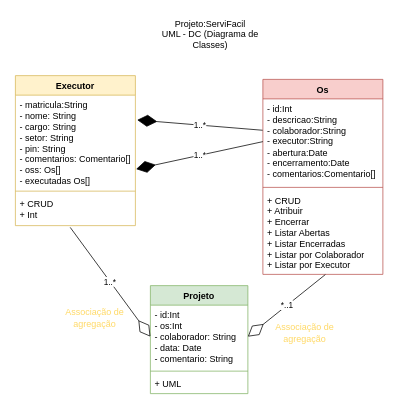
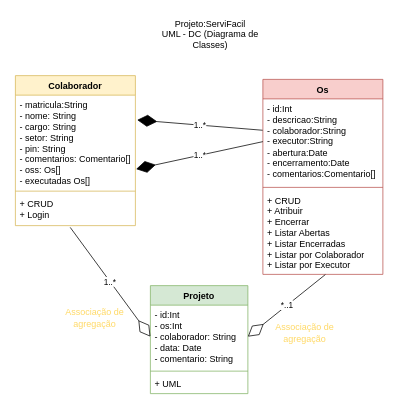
node "Executor": label "Executor" -> "Colaborador"
node "+ CRUD + Int": label "+ CRUD + Int" -> "+ CRUD + Login"
